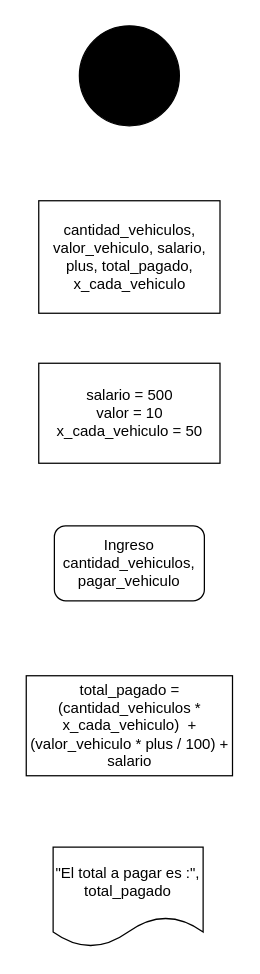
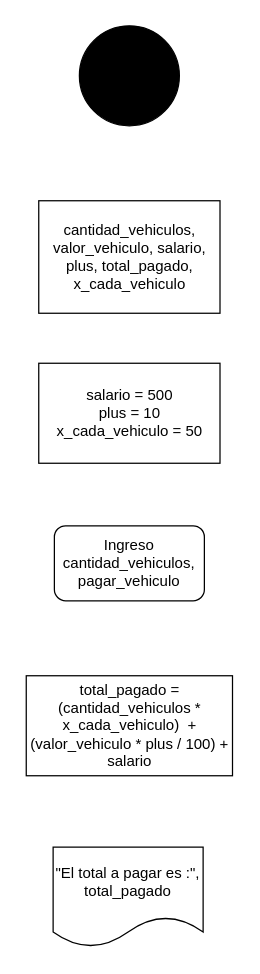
node "salario = 500 valor = 10 x_cada_vehiculo = 50": label "salario = 500 valor = 10 x_cada_vehiculo = 50" -> "salario = 500 plus = 10 x_cada_vehiculo = 50"
